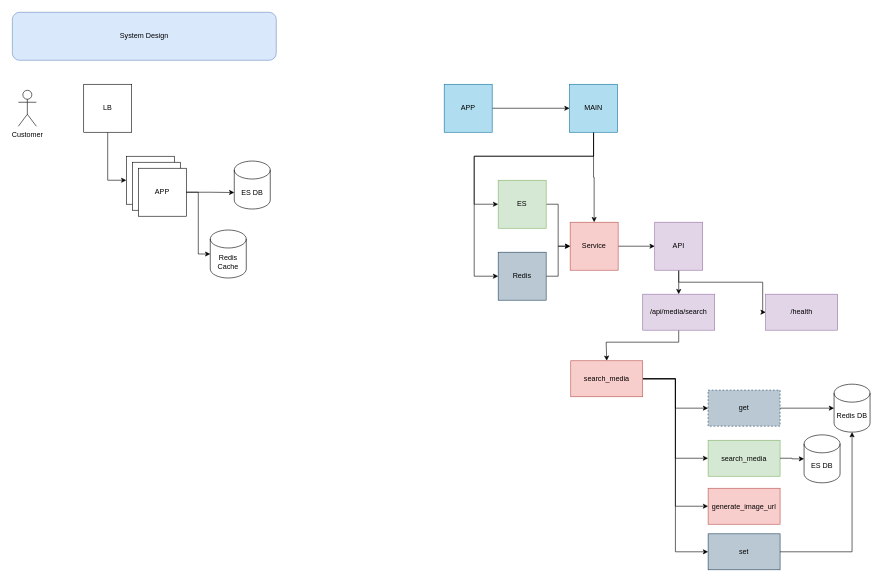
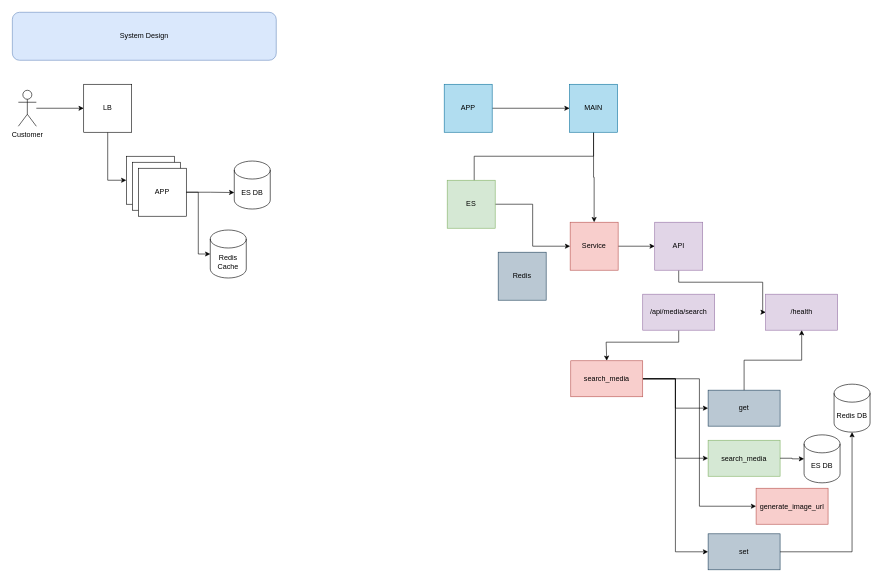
edge "Customer" -> "LB": added
node "ES": moved (522, 204) -> (471, 204)
edge "Redis" -> "Service": removed
edge "MAIN" -> "Redis": removed
edge "API" -> "/api/media/search": removed
node "get": style dashed -> solid
edge "get" -> "Redis DB": now "get" -> "/health"
node "generate_image_url": moved (744, 506) -> (792, 506)
